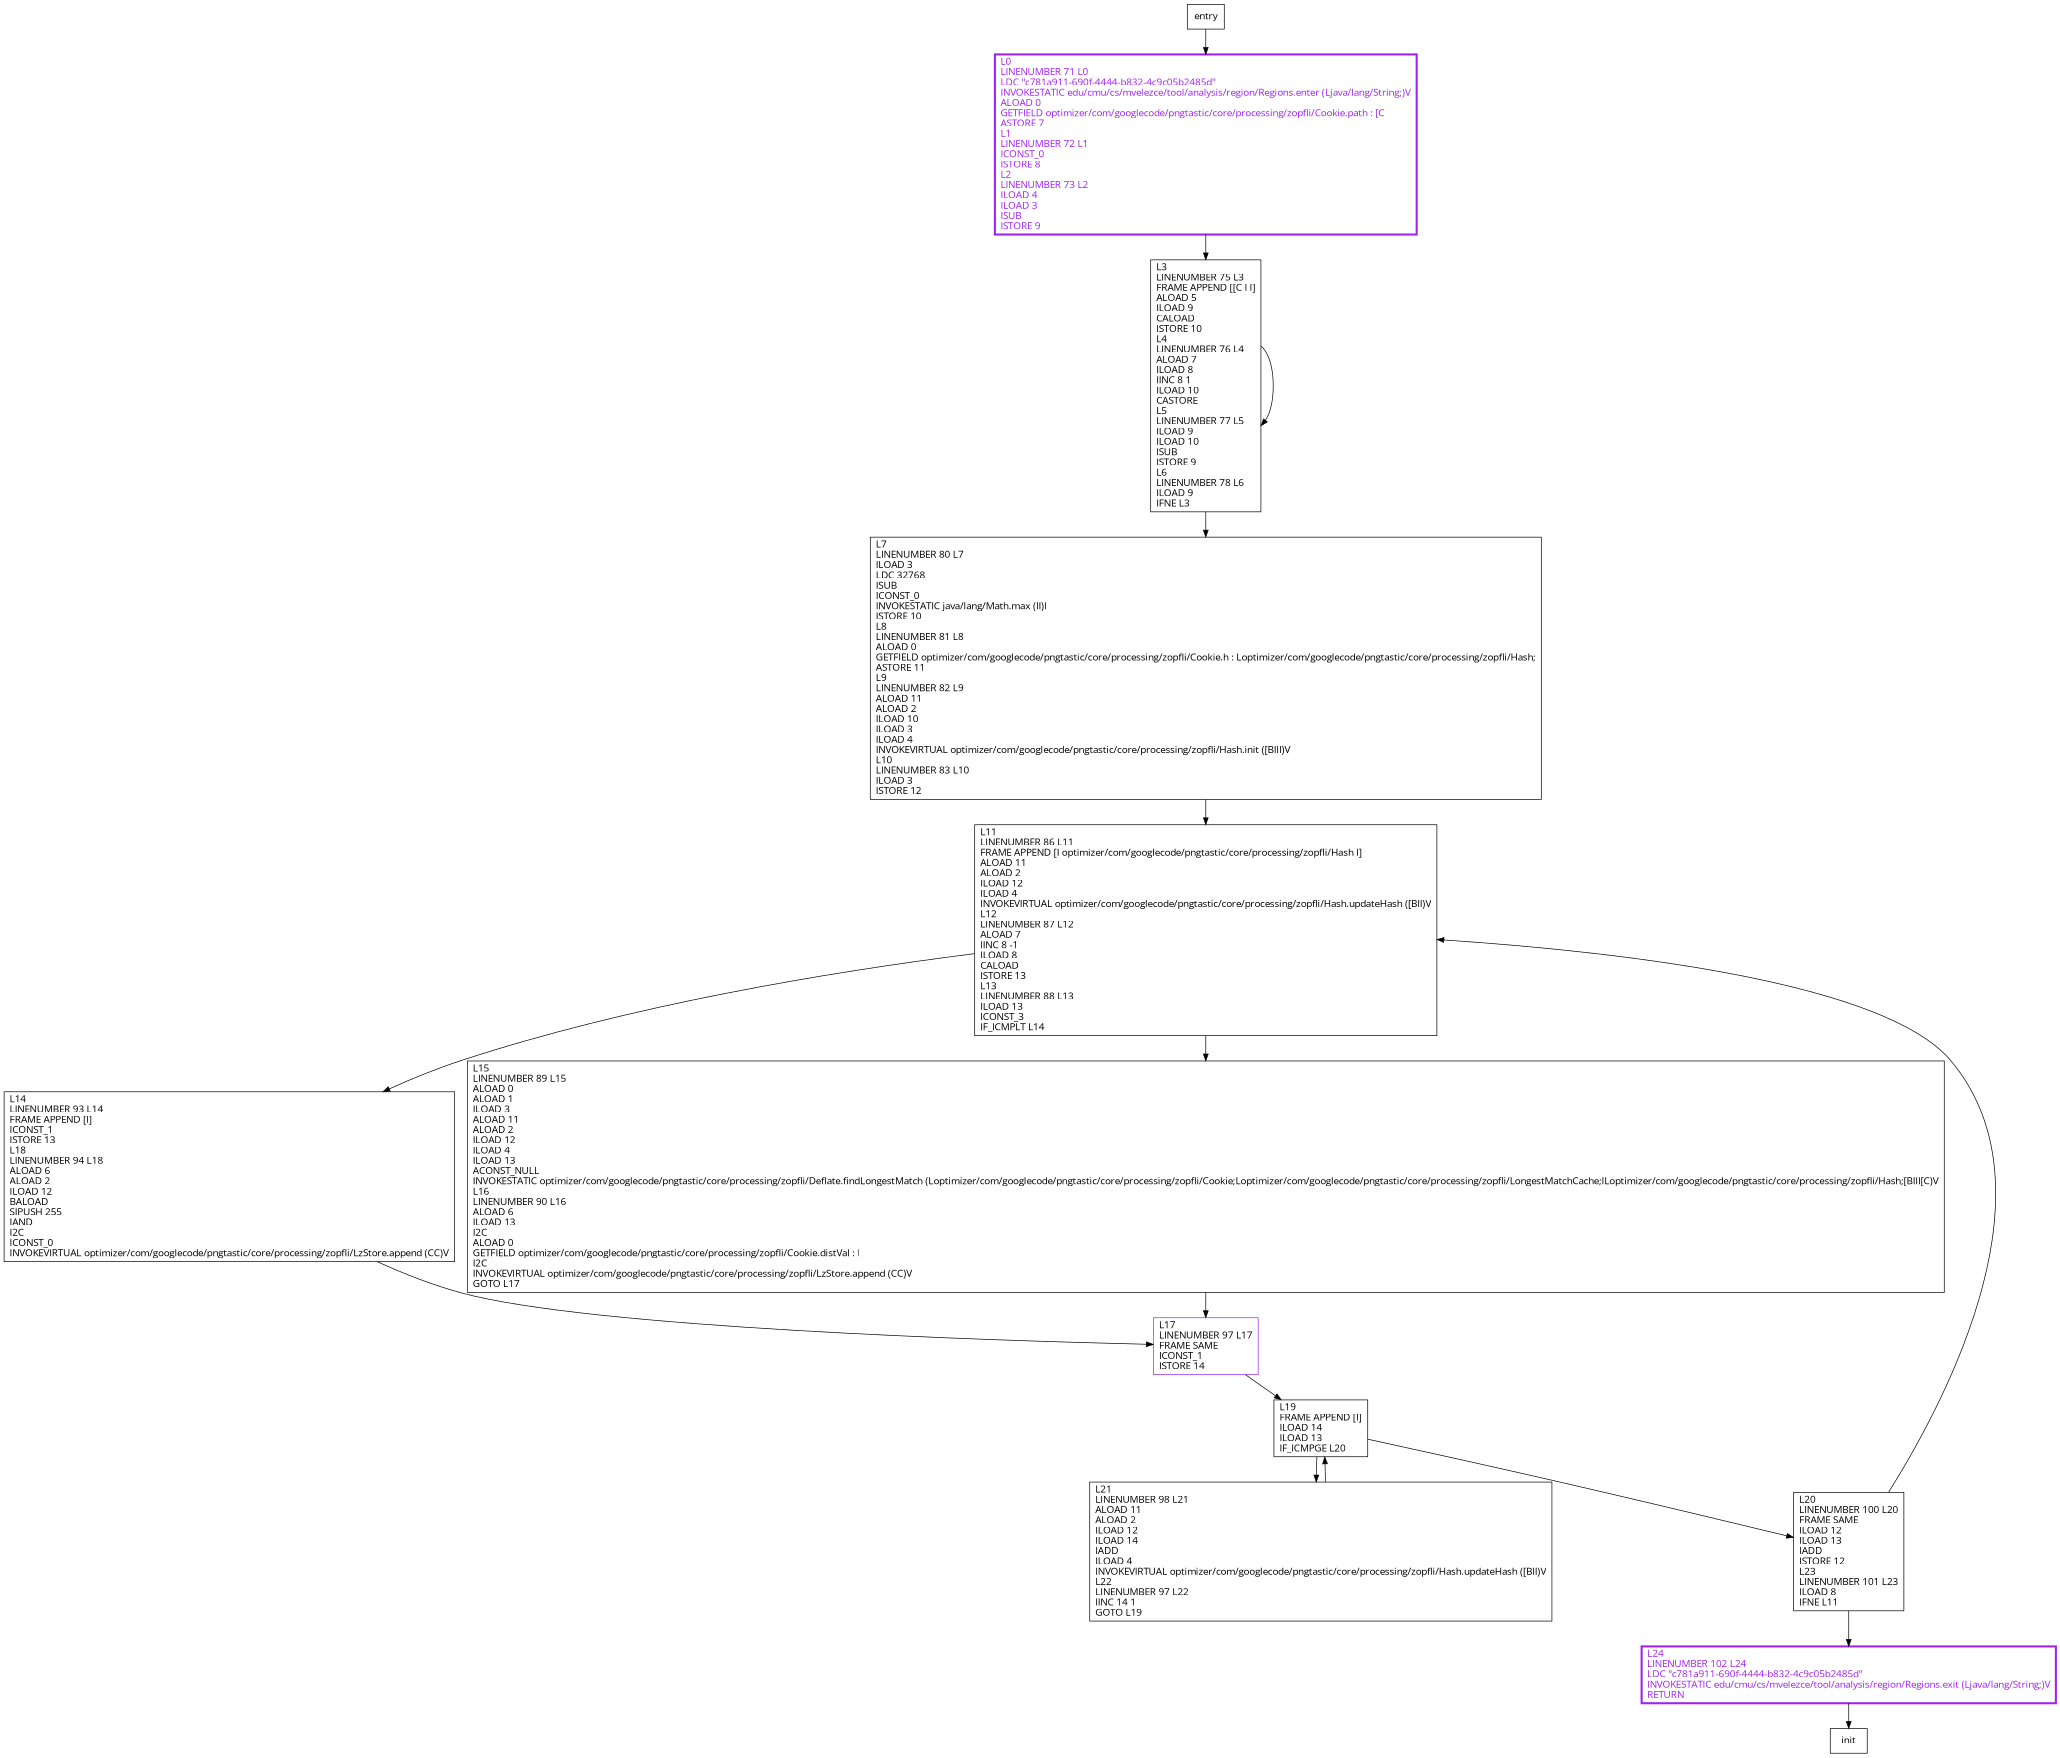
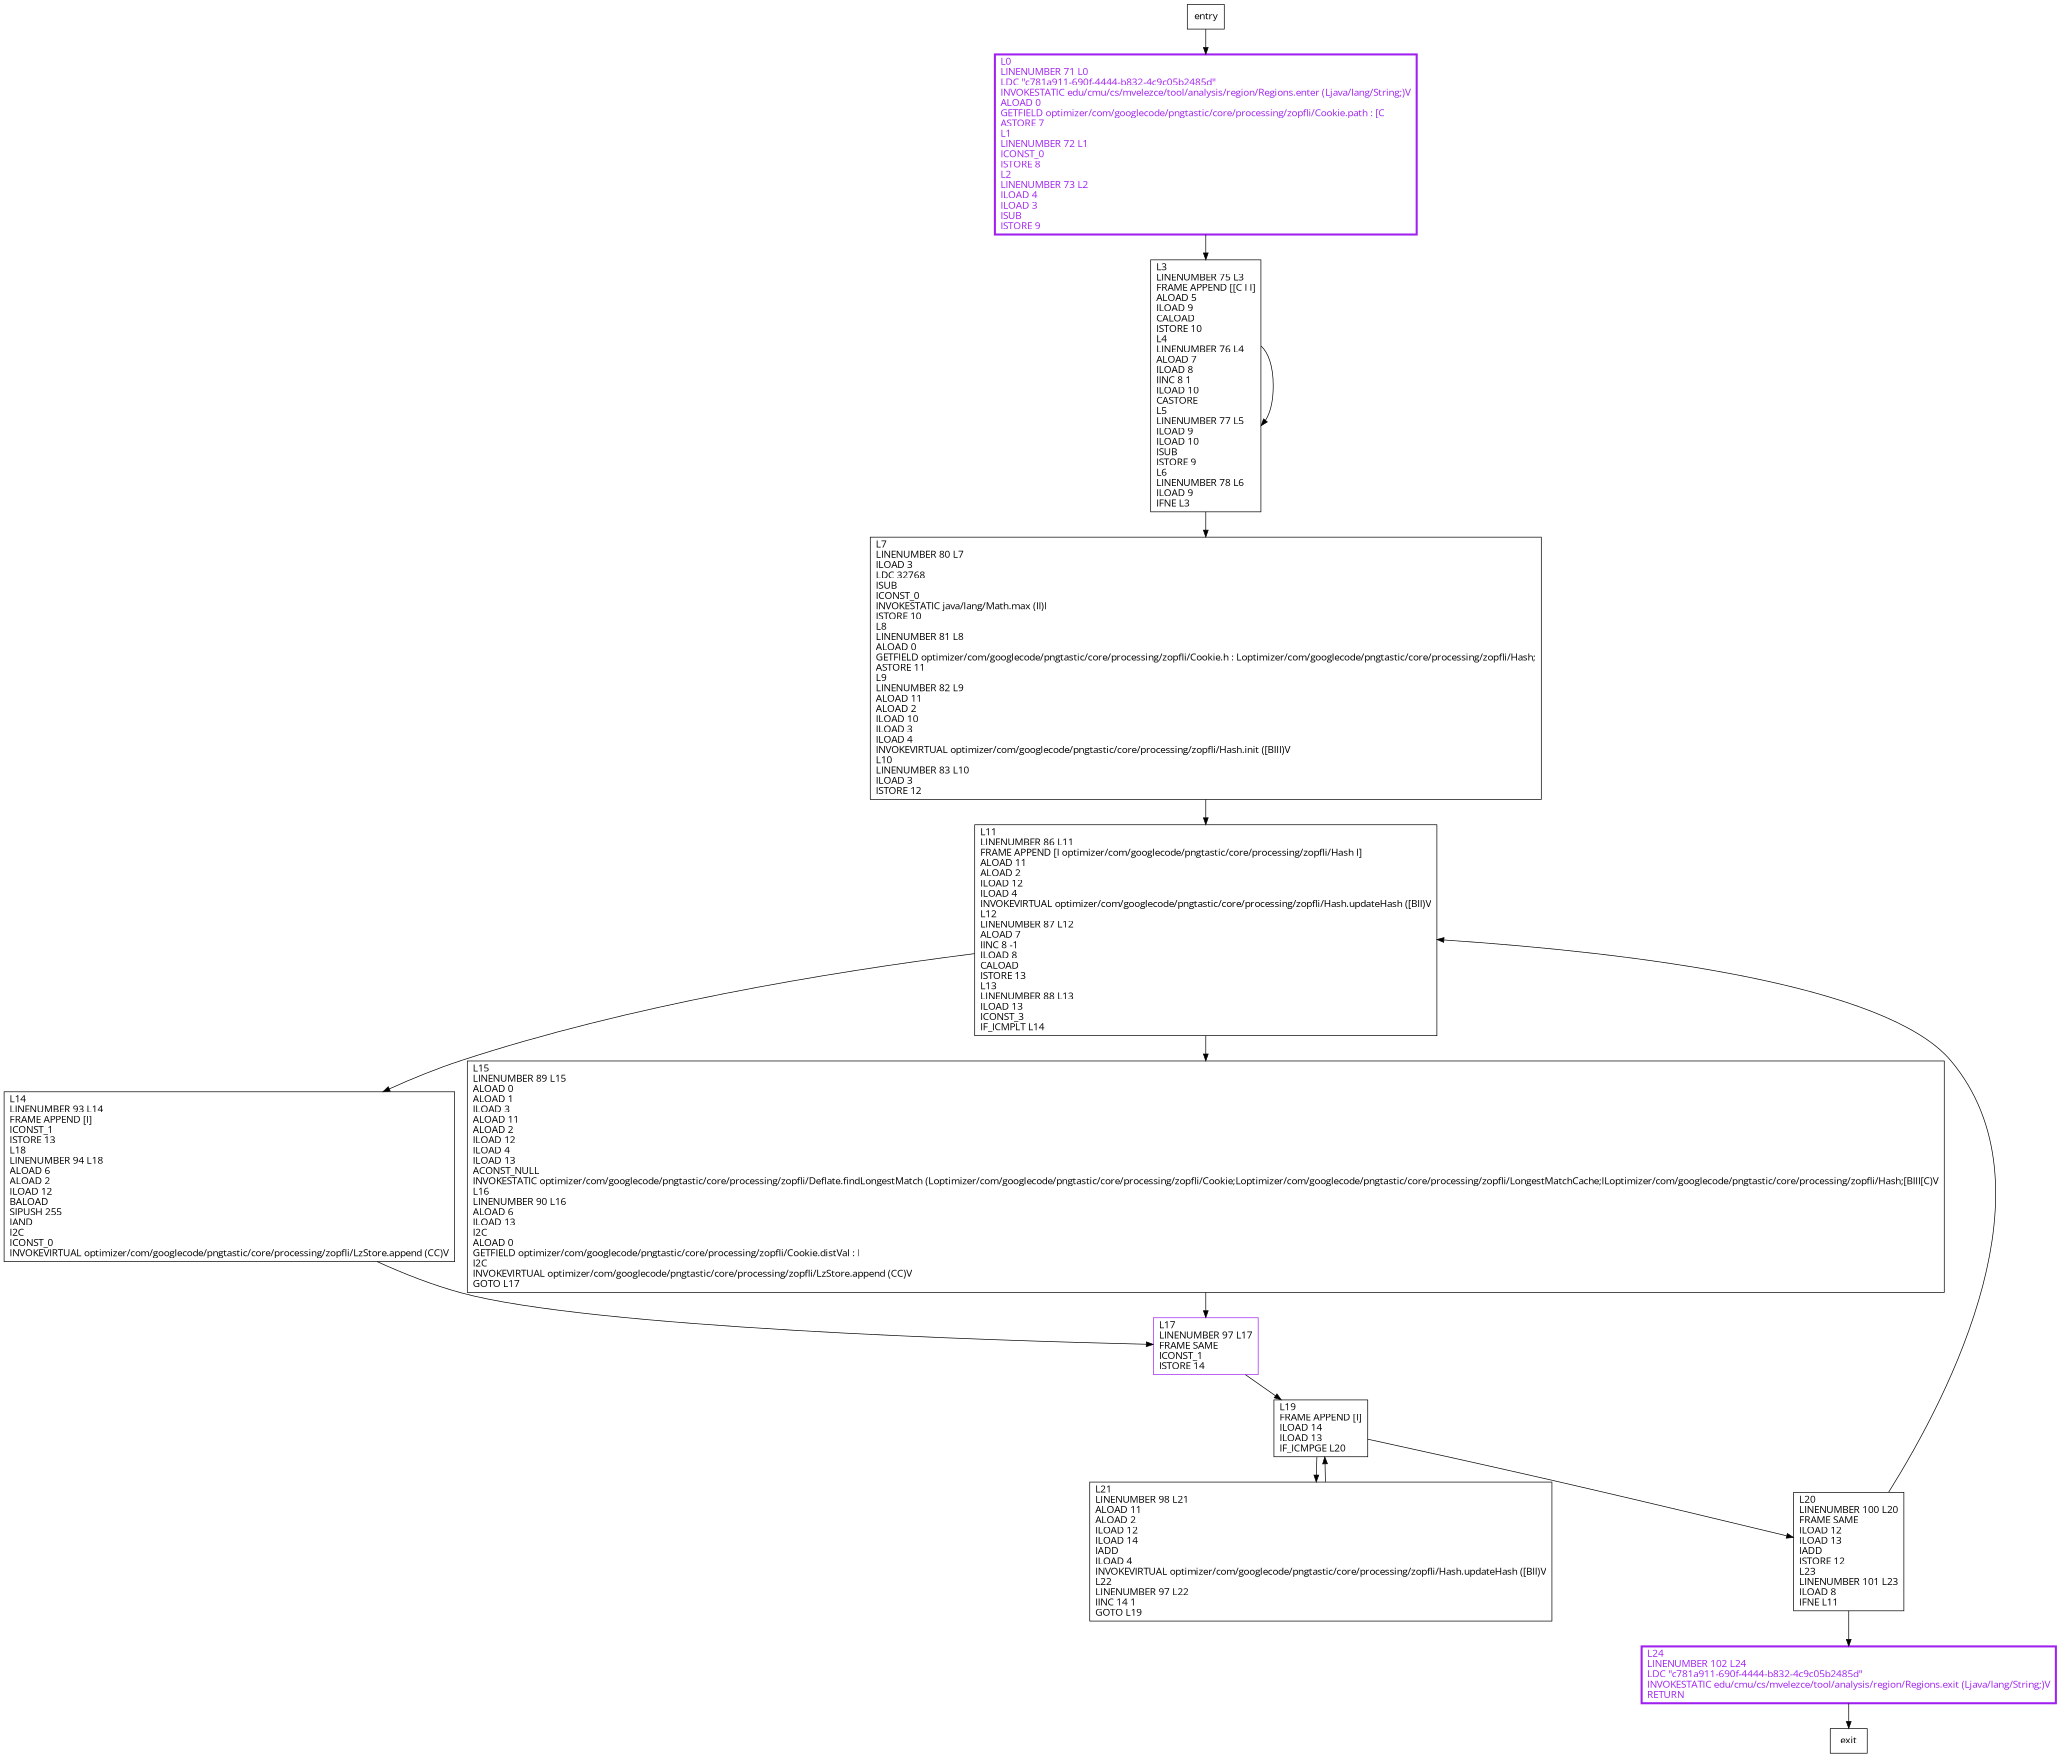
node "init": label "init" -> "exit"
